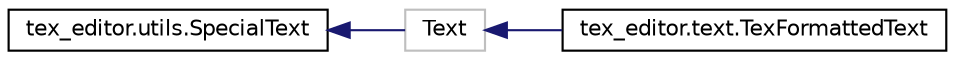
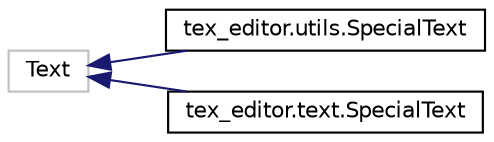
edge "Text" -> "tex_editor.utils.SpecialText": reversed
node "tex_editor.text.TexFormattedText": label "tex_editor.text.TexFormattedText" -> "tex_editor.text.SpecialText"
